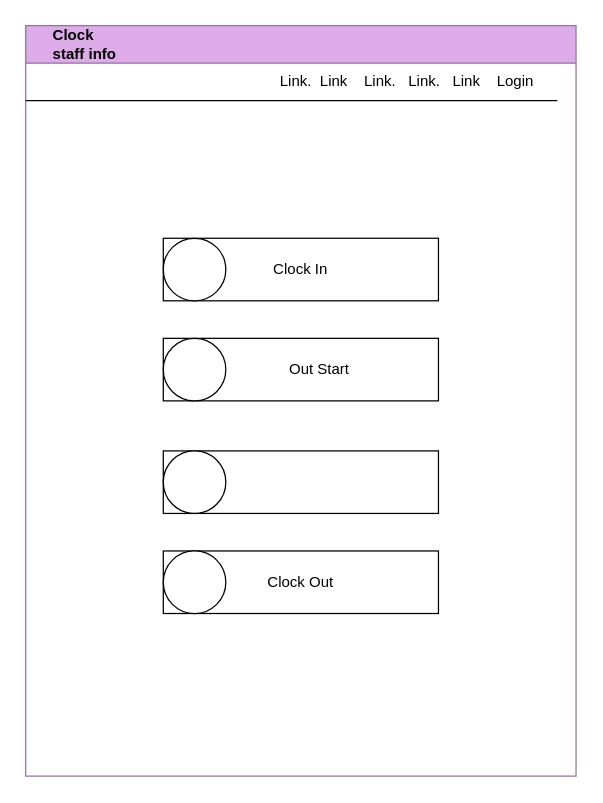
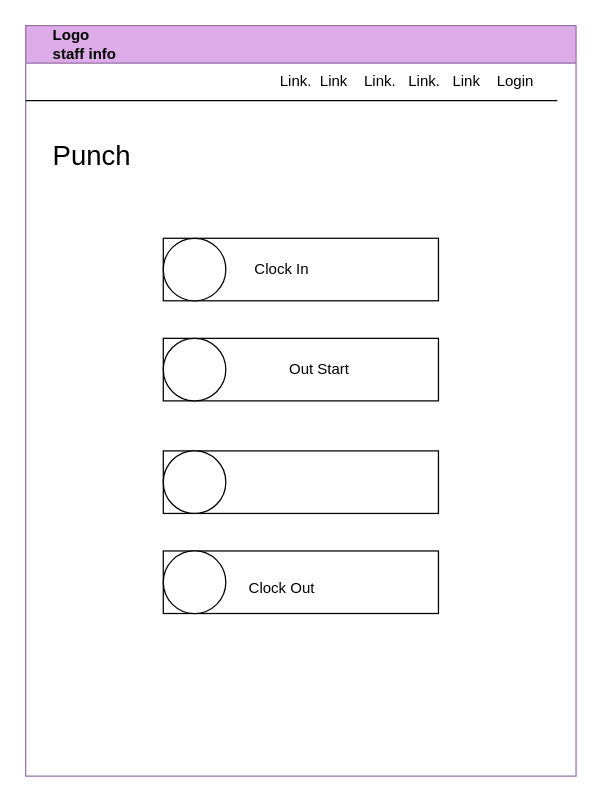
node "Clock staff info": label "Clock staff info" -> "Logo staff info"
node "Punch": added
node "Clock In": moved (301, 269) -> (282, 269)
node "Clock Out": moved (301, 582) -> (282, 588)
